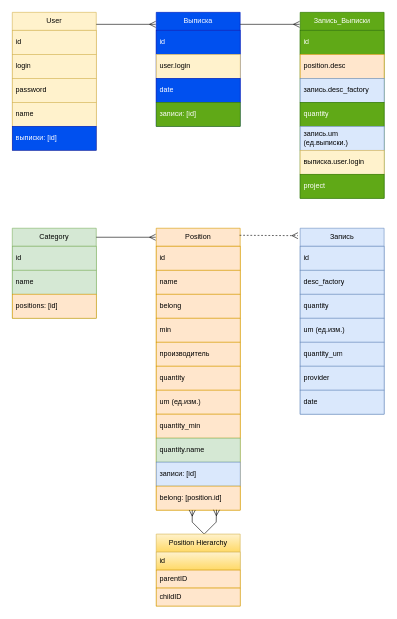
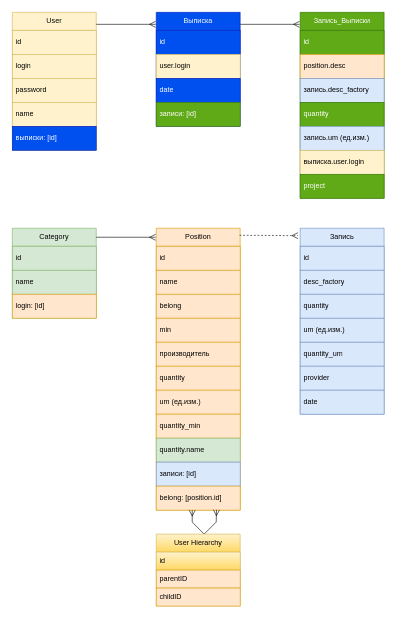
node "запись.um (ед.выписки.)": label "запись.um (ед.выписки.)" -> "запись.um (ед.изм.)"
node "positions: [id]": label "positions: [id]" -> "login: [id]"
node "Position Hierarchy": label "Position Hierarchy" -> "User Hierarchy"
